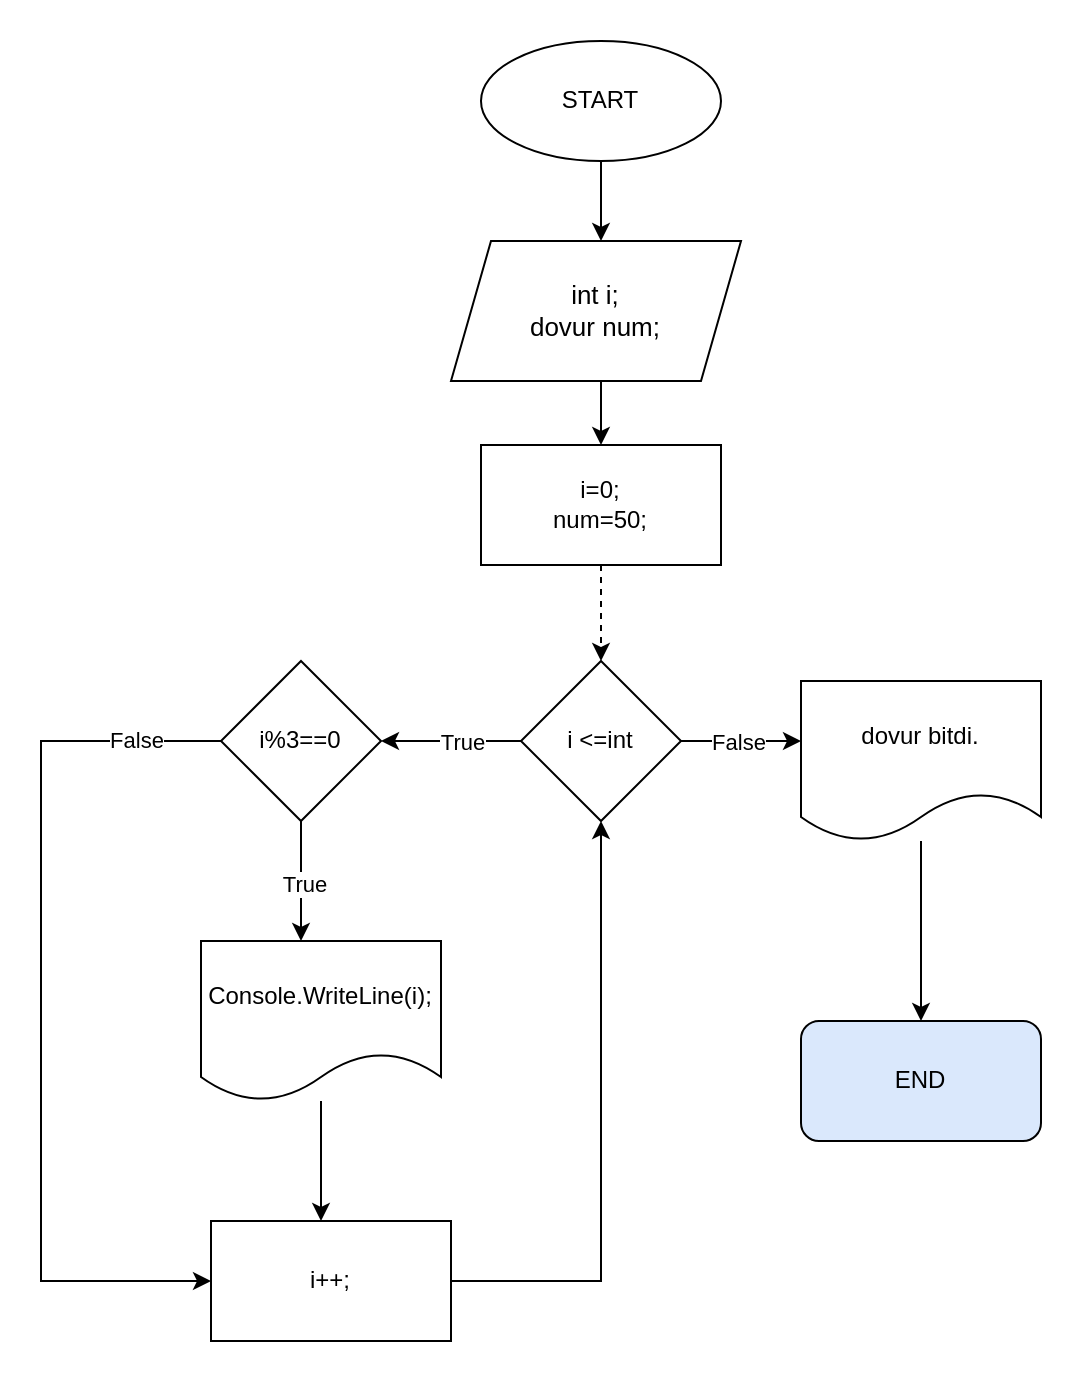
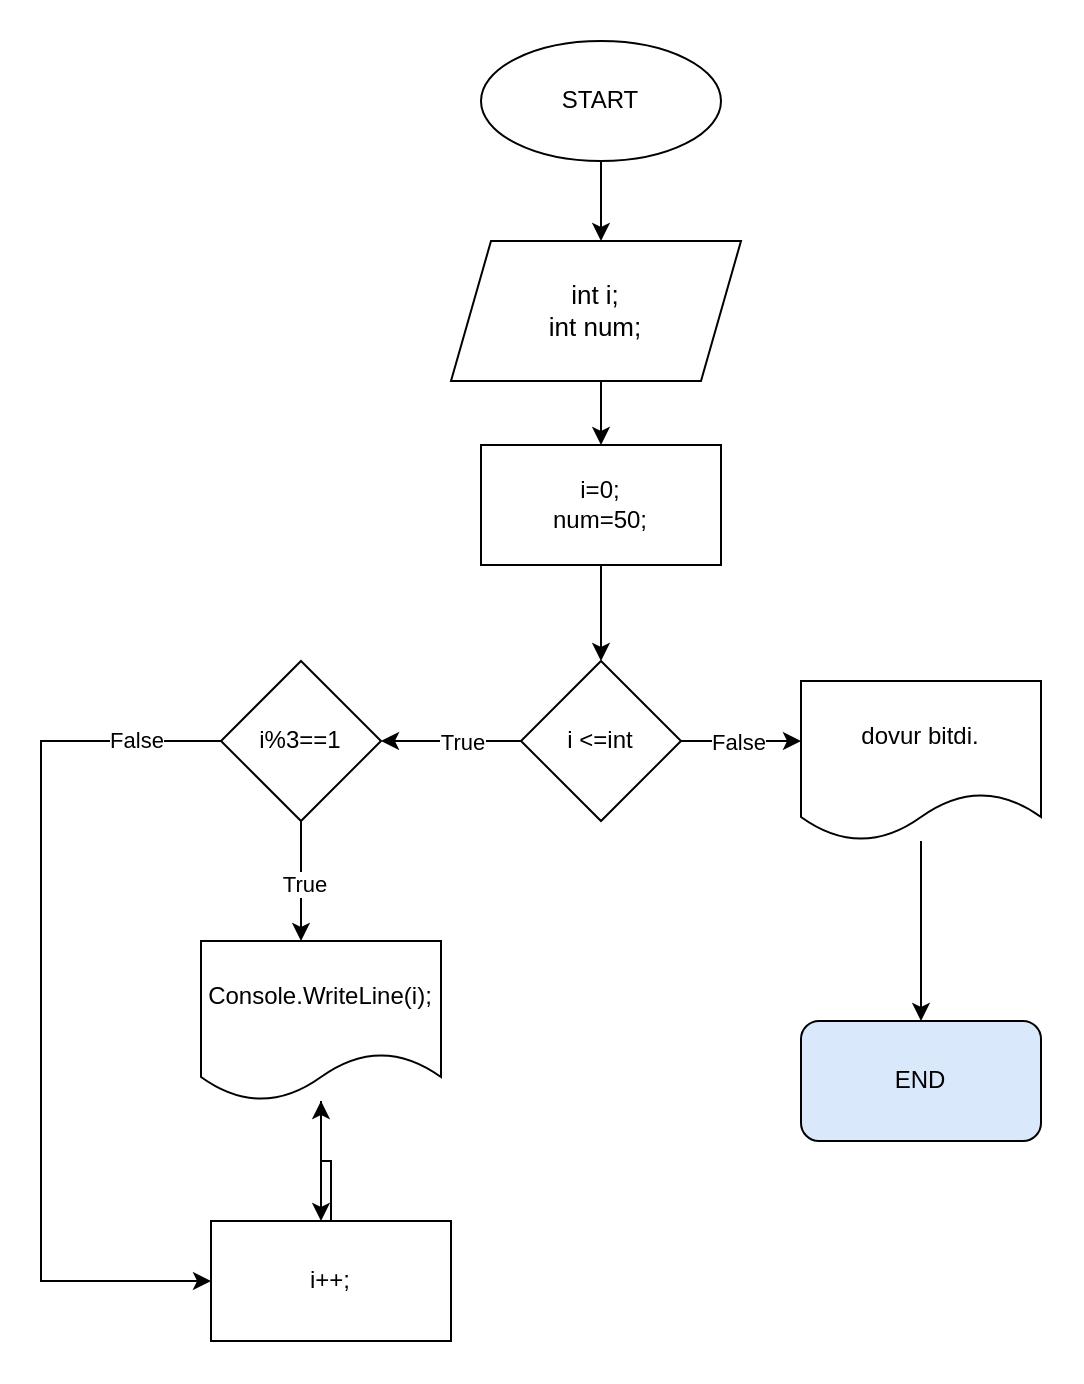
node "int i; dovur num;": label "int i; dovur num;" -> "int i; int num;"
edge "i=0; num=50;" -> "i <=int": style dashed -> solid
node "i%3==0": label "i%3==0" -> "i%3==1"
edge "i++;" -> "i <=int": now "i++;" -> "Console.WriteLine(i);"
